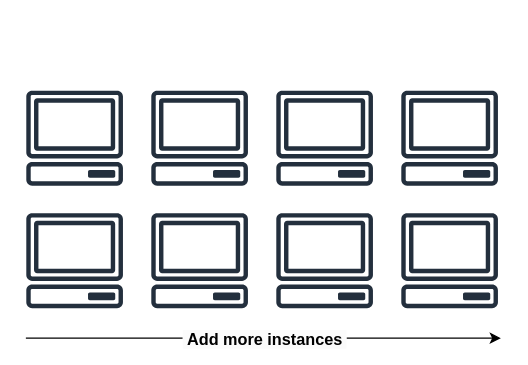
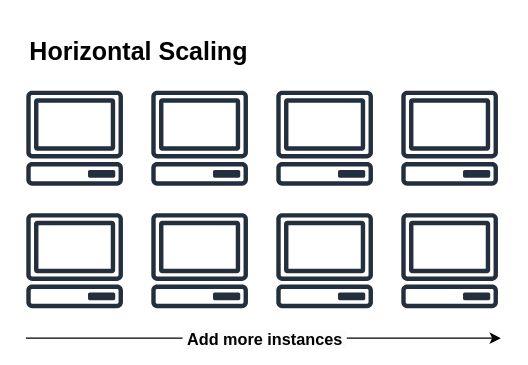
node "Horizontal Scaling": added
